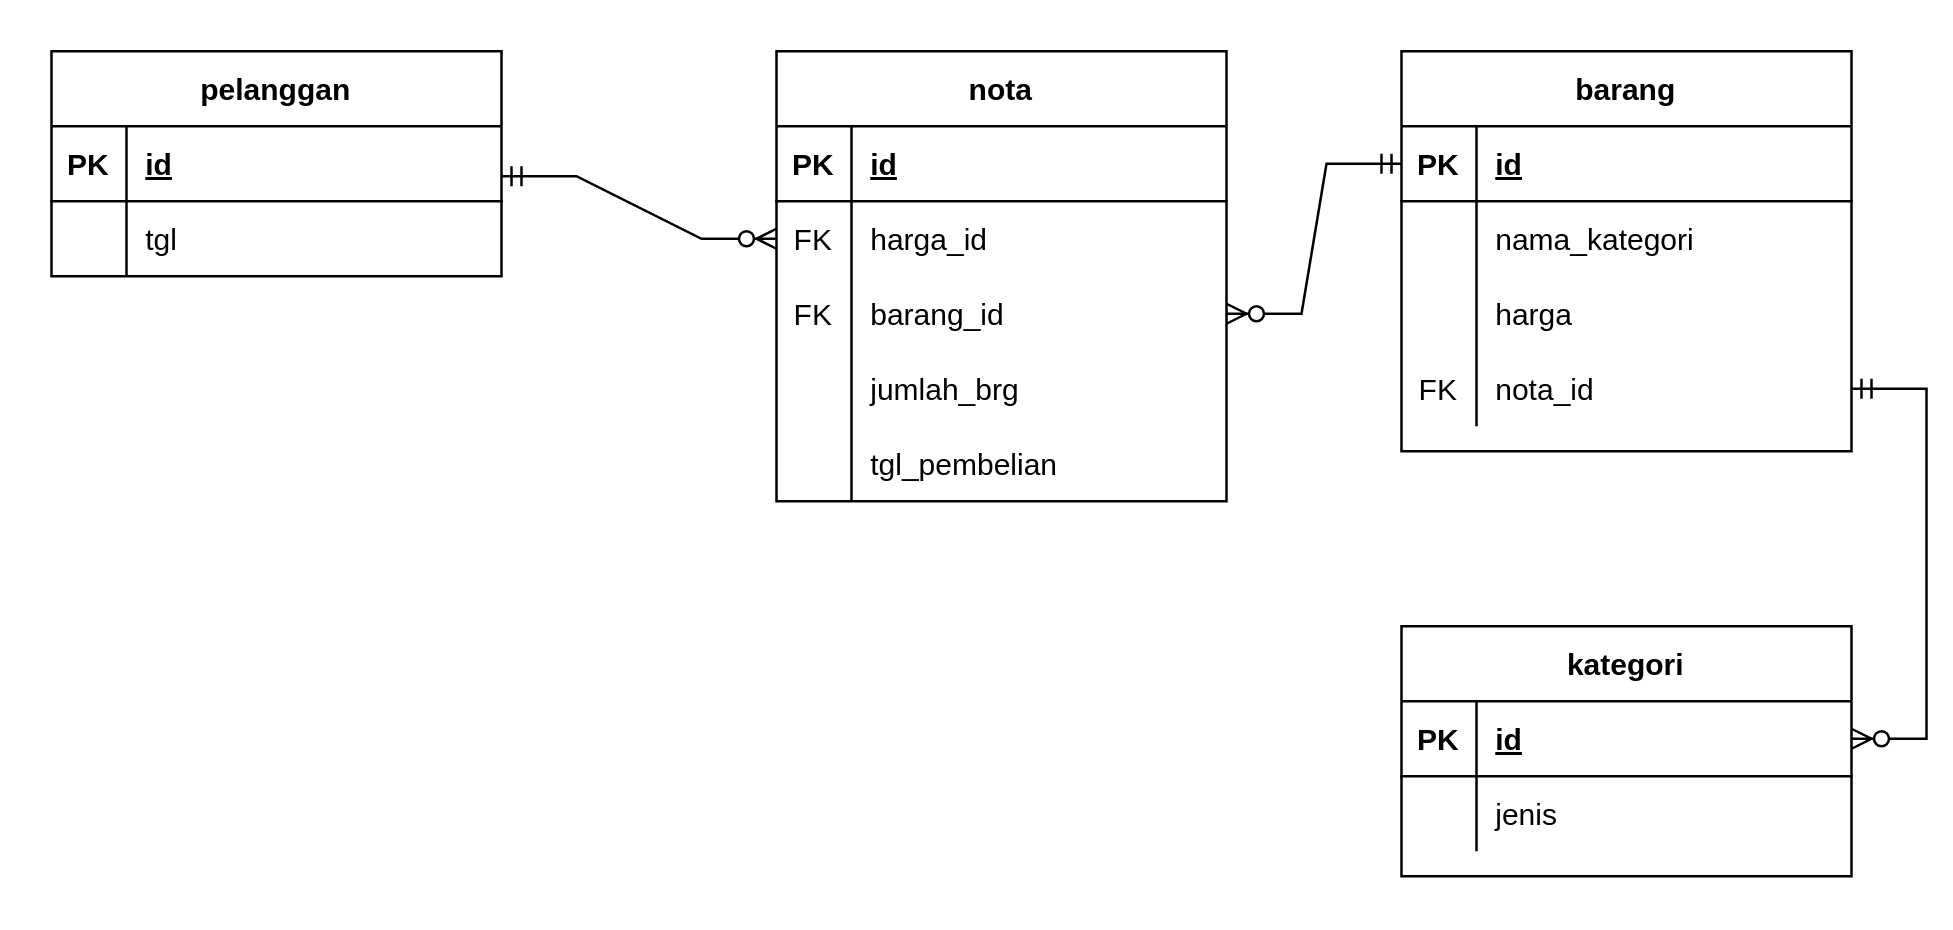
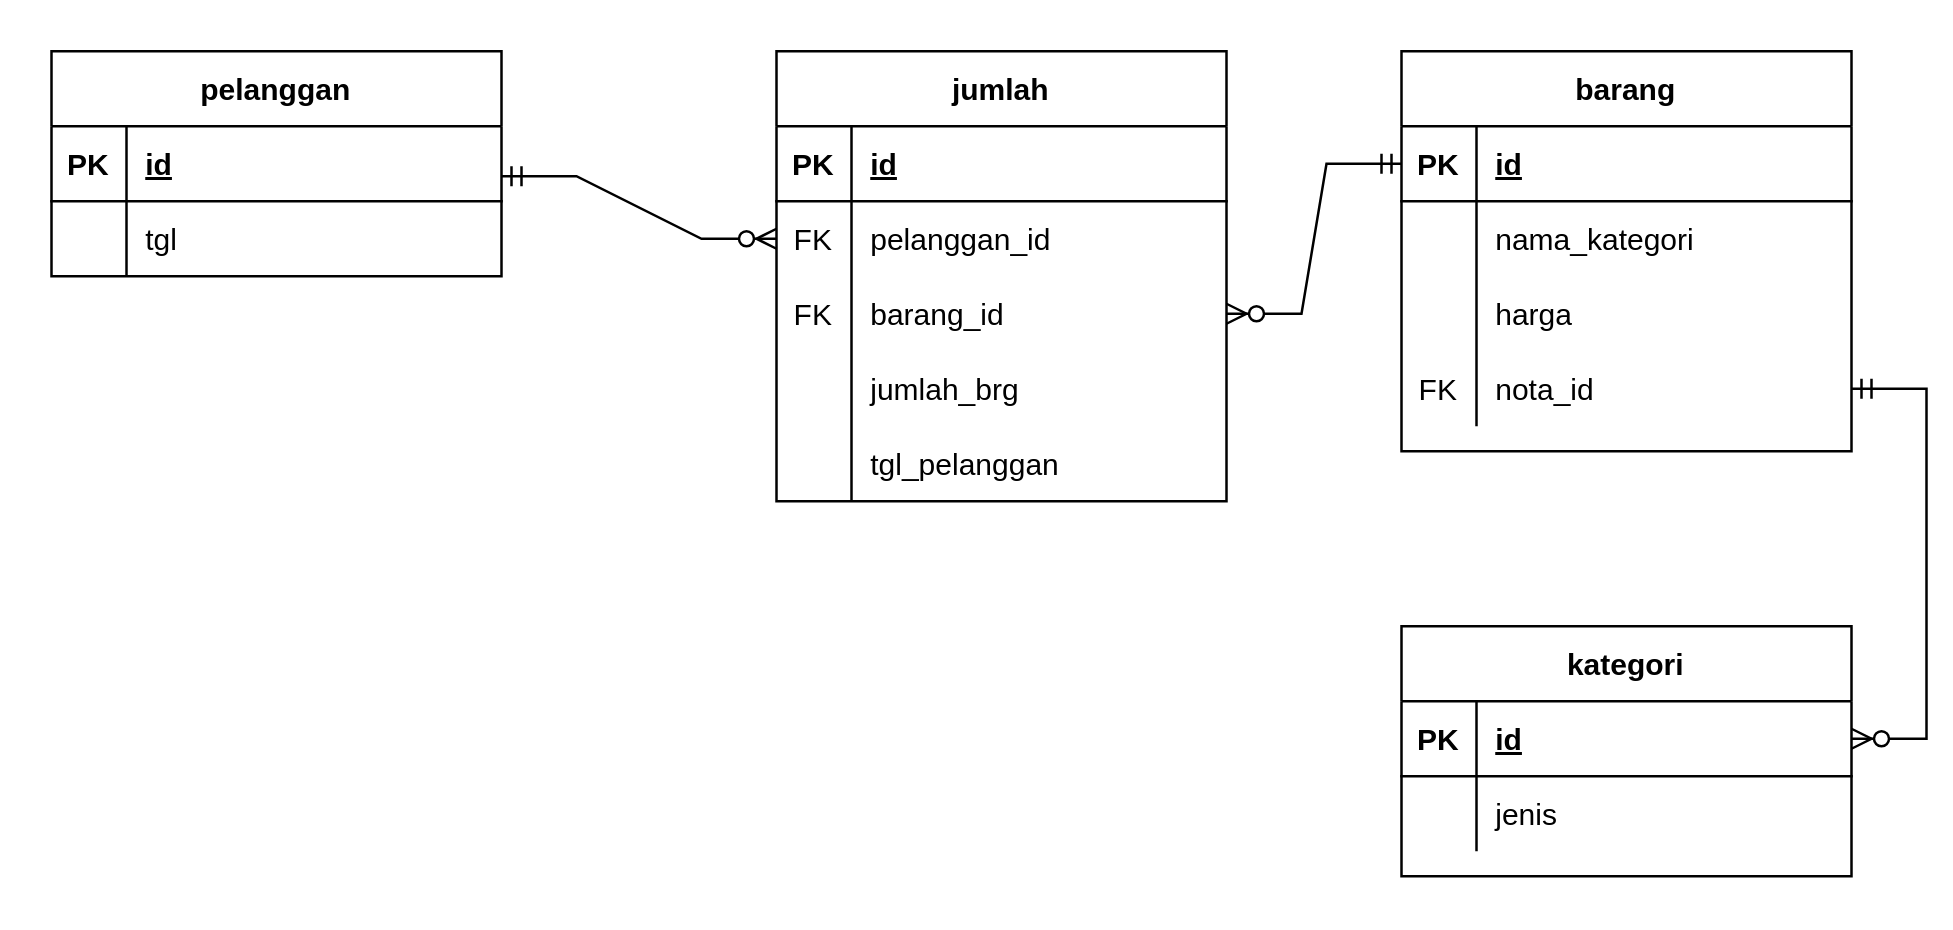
node "nota": label "nota" -> "jumlah"
node "harga_id": label "harga_id" -> "pelanggan_id"
node "tgl_pembelian": label "tgl_pembelian" -> "tgl_pelanggan"
